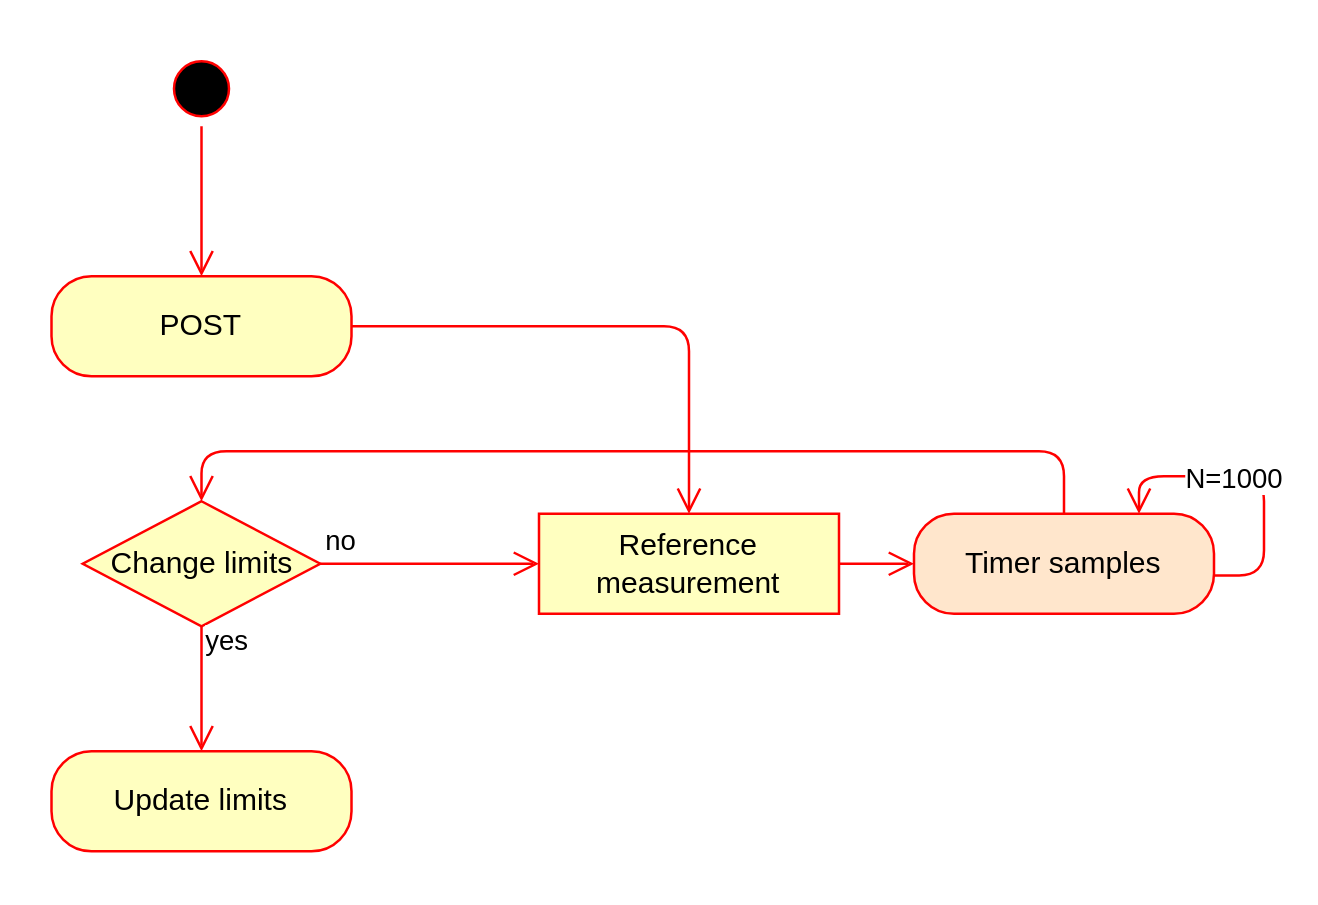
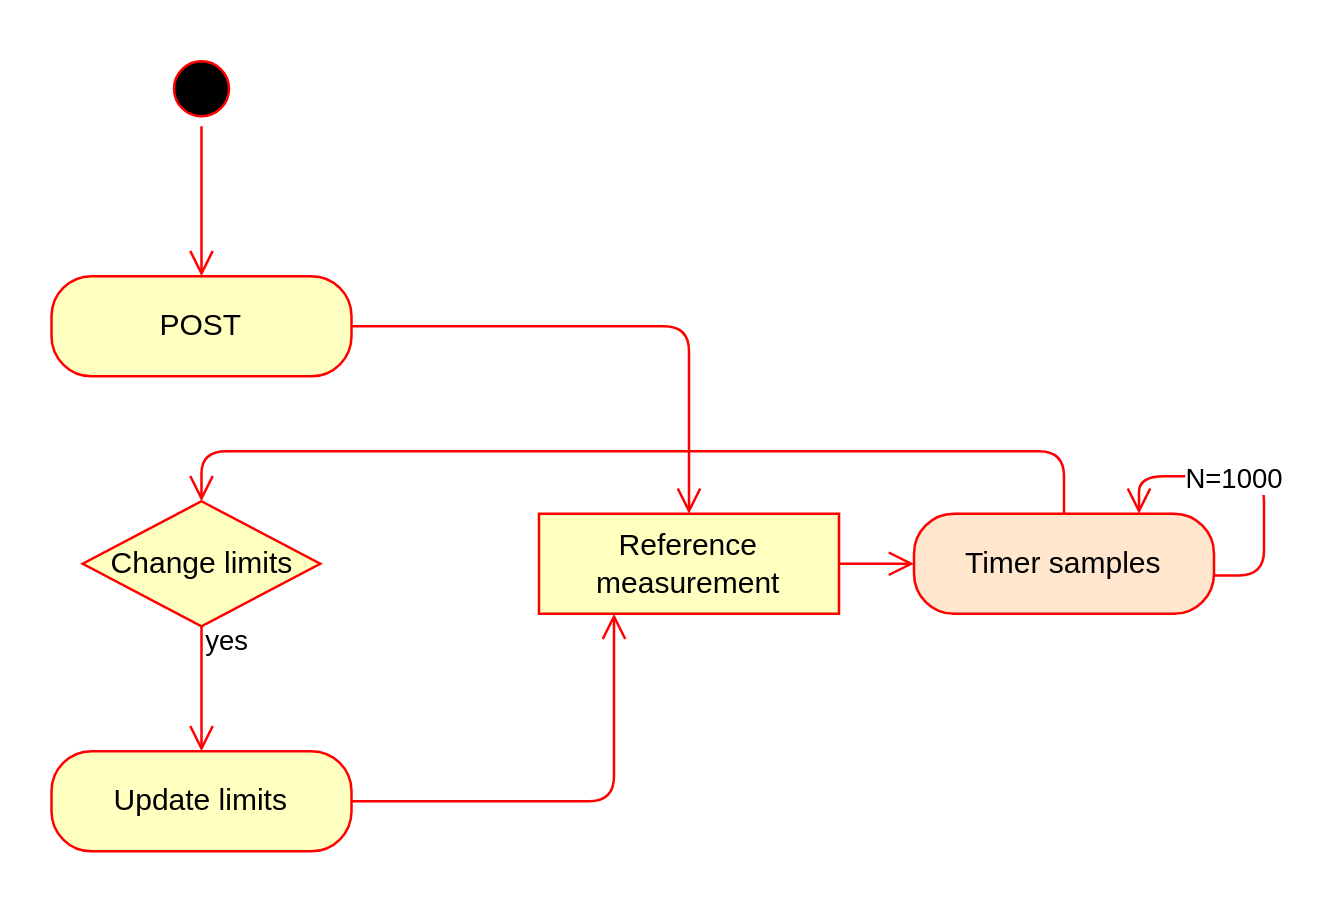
edge "Change limits" -> "Reference measurement": removed, label "no"
edge "Update limits" -> "Reference measurement": added
